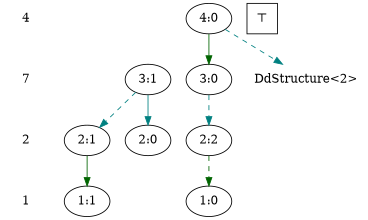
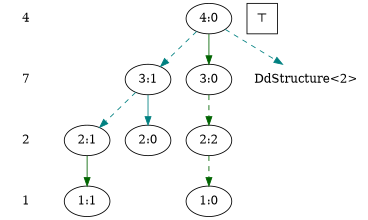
edge "4:0" -> "3:1": added
edge "3:0" -> "2:2": color teal -> darkgreen
